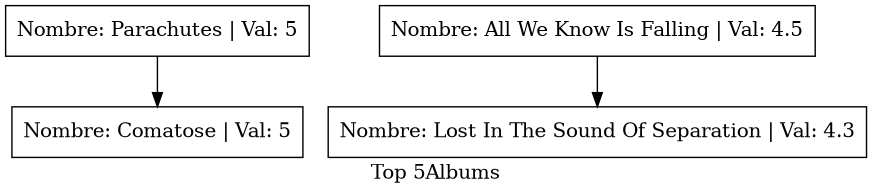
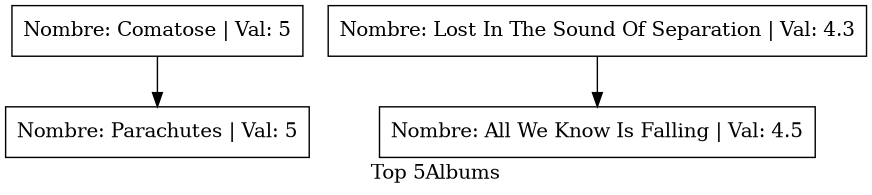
edge "Nombre: Parachutes | Val: 5" -> "Nombre: Comatose | Val: 5": reversed
edge "Nombre: All We Know Is Falling | Val: 4.5" -> "Nombre: Lost In The Sound Of Separation | Val: 4.3": reversed
